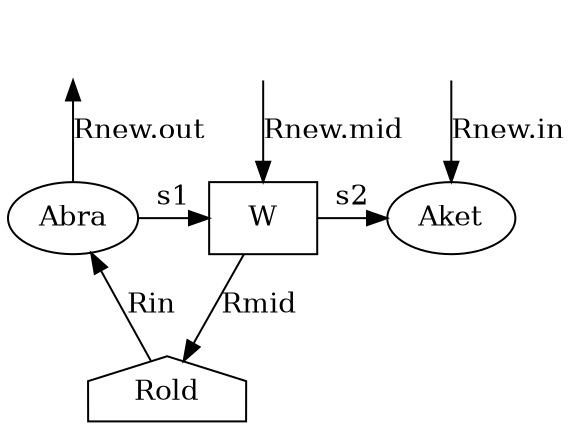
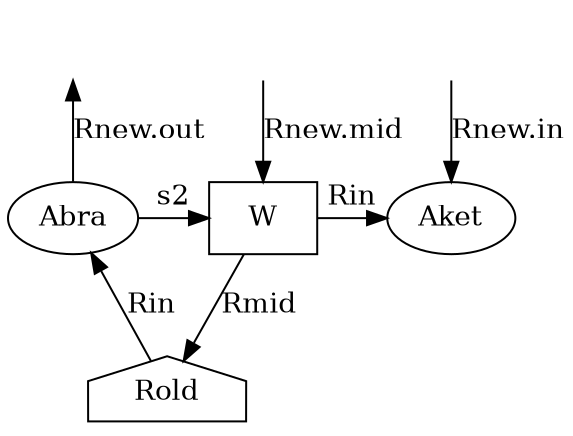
edge "Abra" -> "W": label "s1" -> "s2"
edge "W" -> "Aket": label "s2" -> "Rin"
